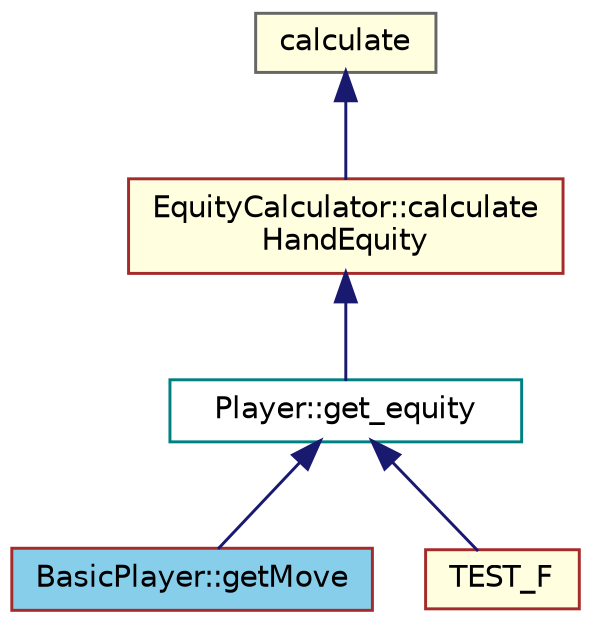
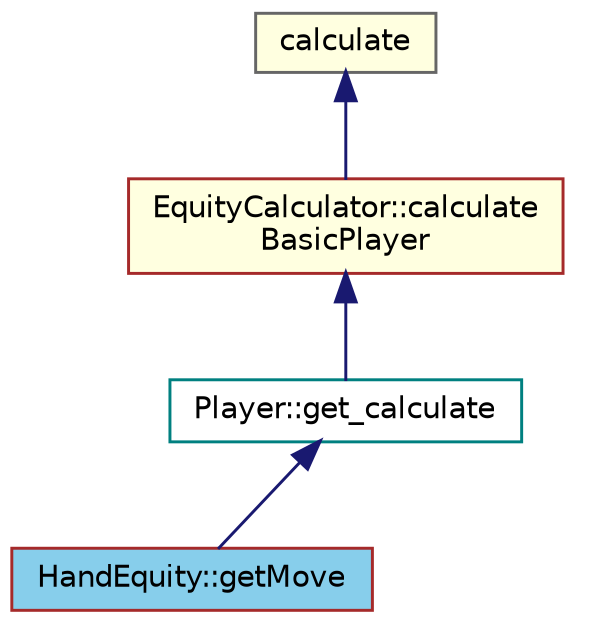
node "EquityCalculator::calculate HandEquity": label "EquityCalculator::calculate HandEquity" -> "EquityCalculator::calculate BasicPlayer"
node "Player::get_equity": label "Player::get_equity" -> "Player::get_calculate"
node "BasicPlayer::getMove": label "BasicPlayer::getMove" -> "HandEquity::getMove"
node "TEST_F": removed
